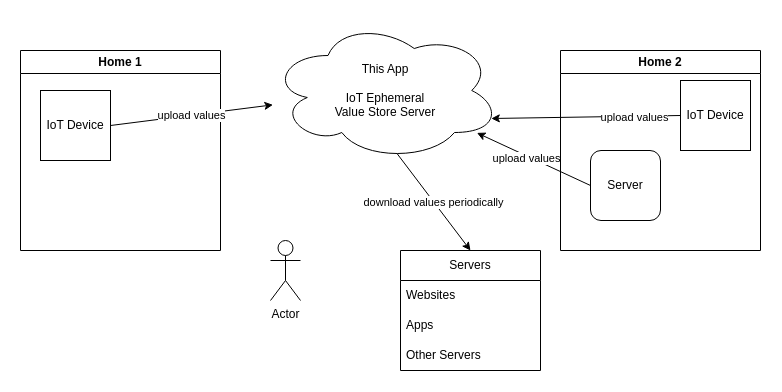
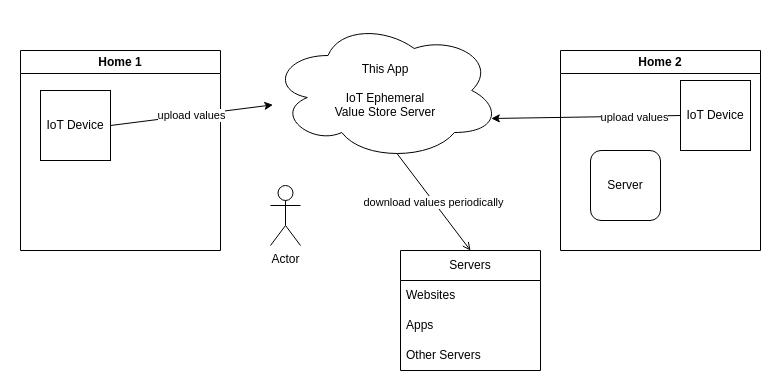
edge "Server" -> "This App IoT Ephemeral Value Store Server": removed, label "upload values"
edge "This App IoT Ephemeral Value Store Server" -> "Servers": arrowhead classic -> open
node "Actor": moved (286, 271) -> (286, 216)
